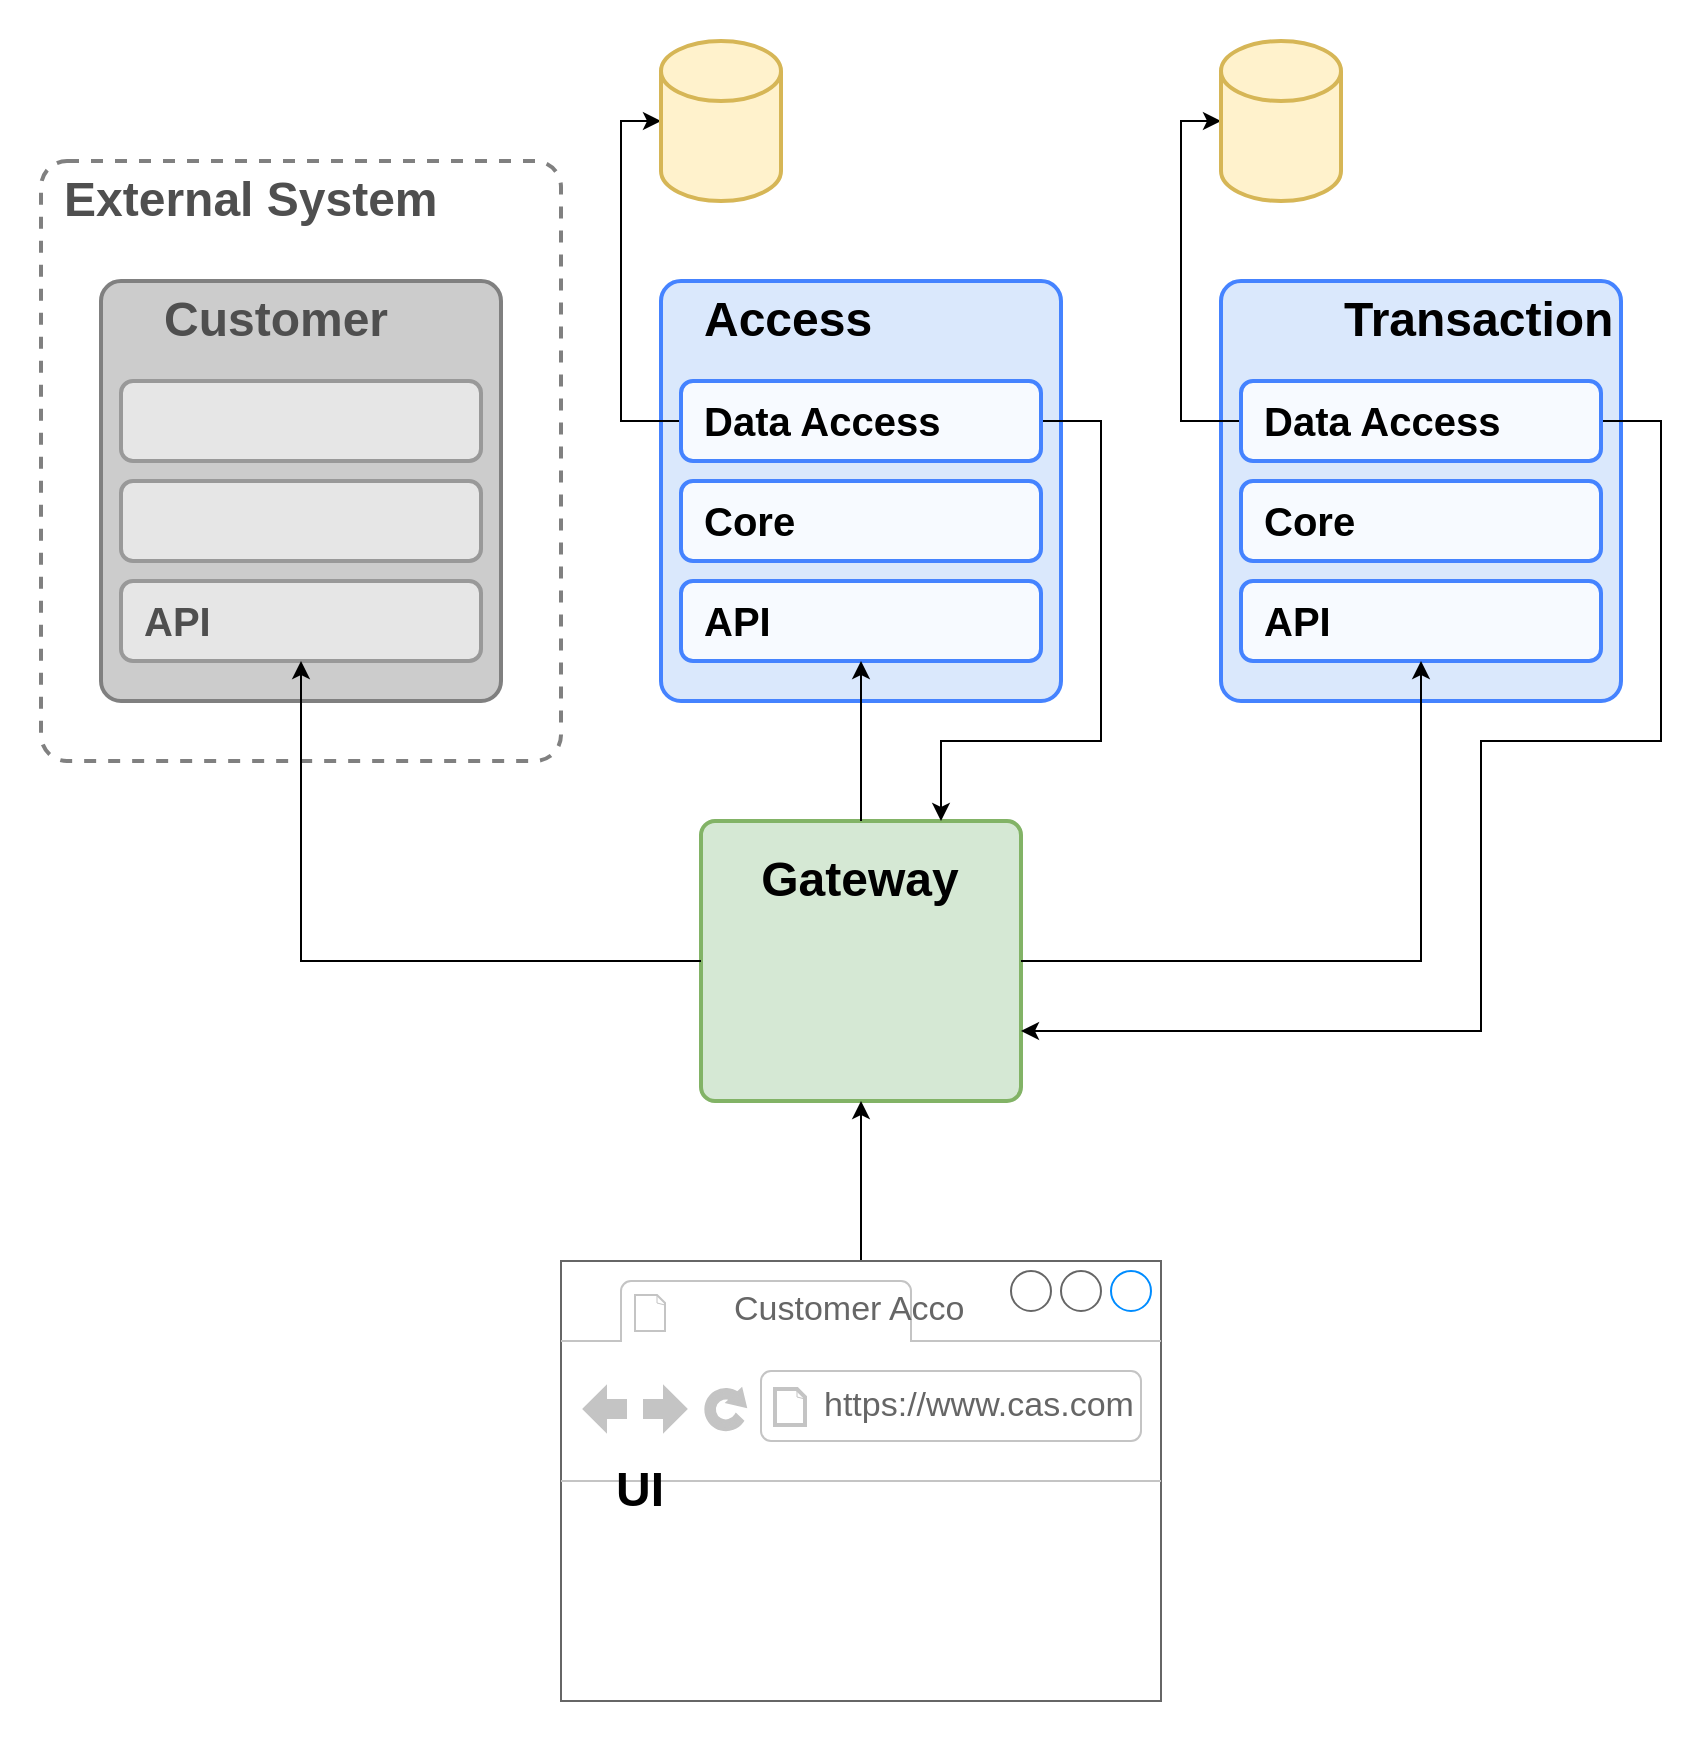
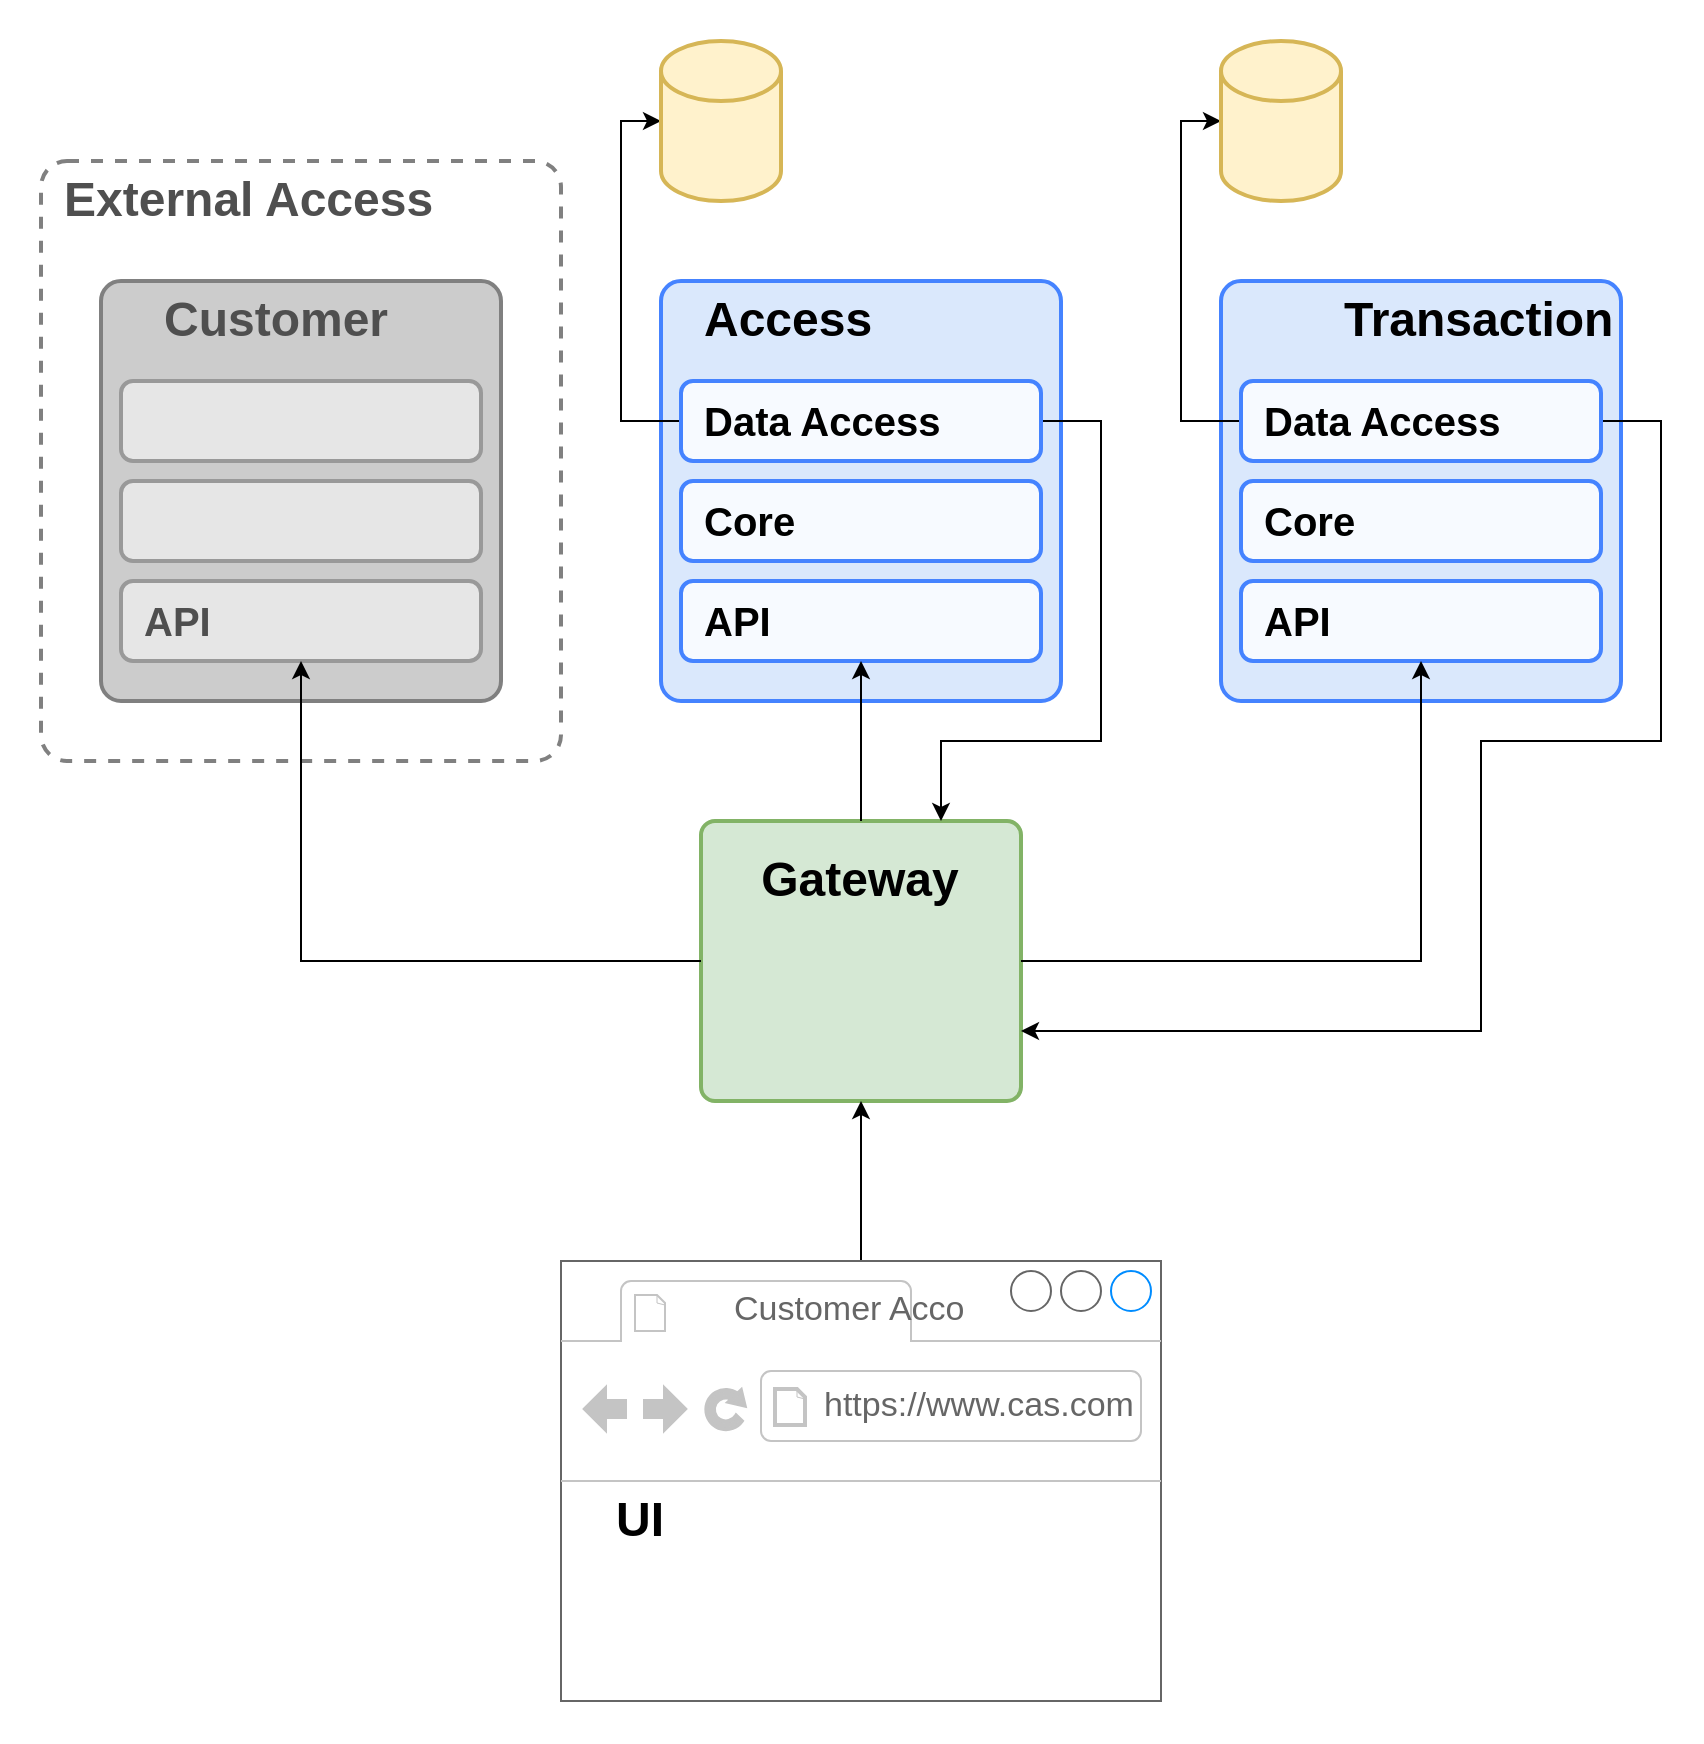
node "External System": label "External System" -> "External Access"
node "UI": moved (641, 1491) -> (641, 1521)
